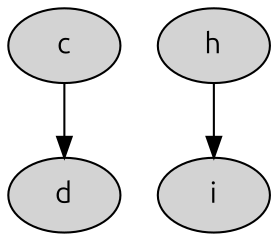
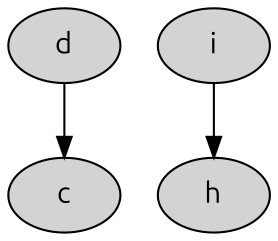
edge "c" -> "d": reversed
edge "h" -> "i": reversed
